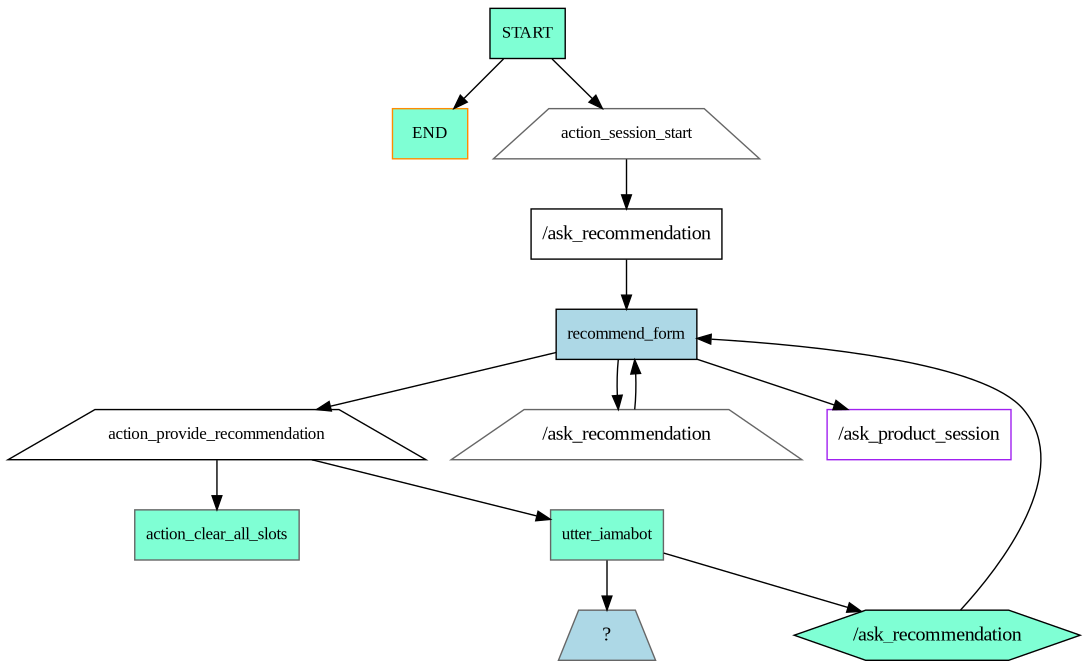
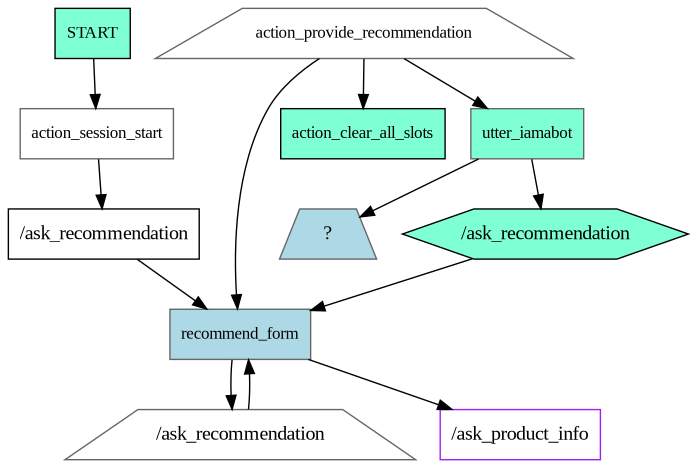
node "END": removed
node "action_session_start": shape trapezium -> box
node "recommend_form": color black -> gray40
edge "recommend_form" -> "action_provide_recommendation": reversed
node "action_provide_recommendation": color black -> gray40
node "/ask_product_session": label "/ask_product_session" -> "/ask_product_info"
node "action_clear_all_slots": color gray40 -> black
